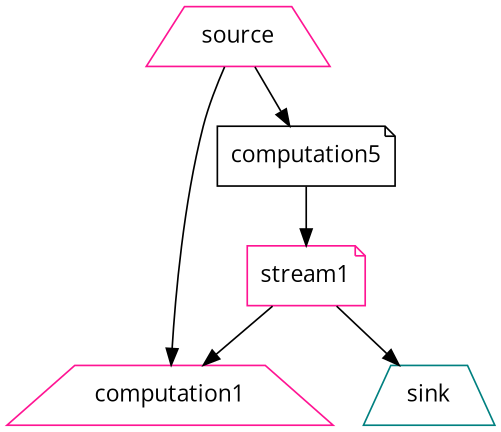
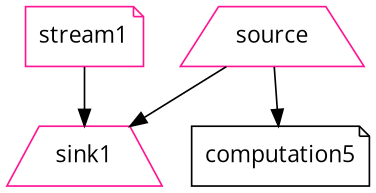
edge "computation5" -> "stream1": removed
node "computation1": label "computation1" -> "sink1"
node "sink": removed
